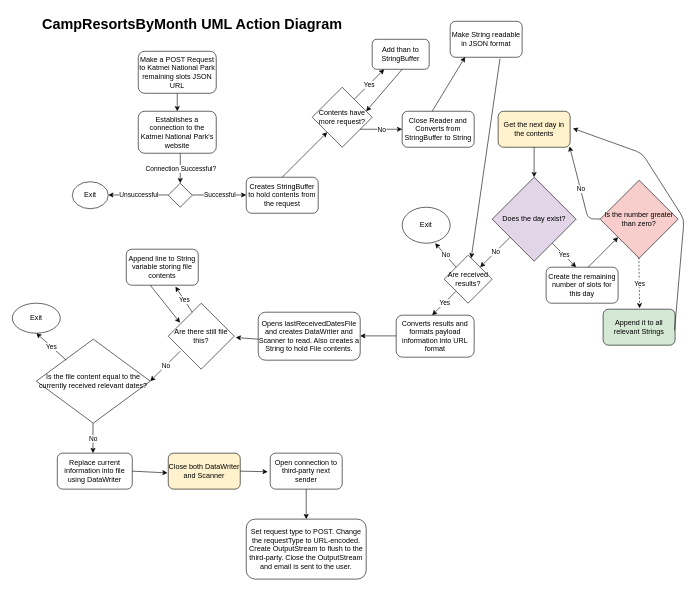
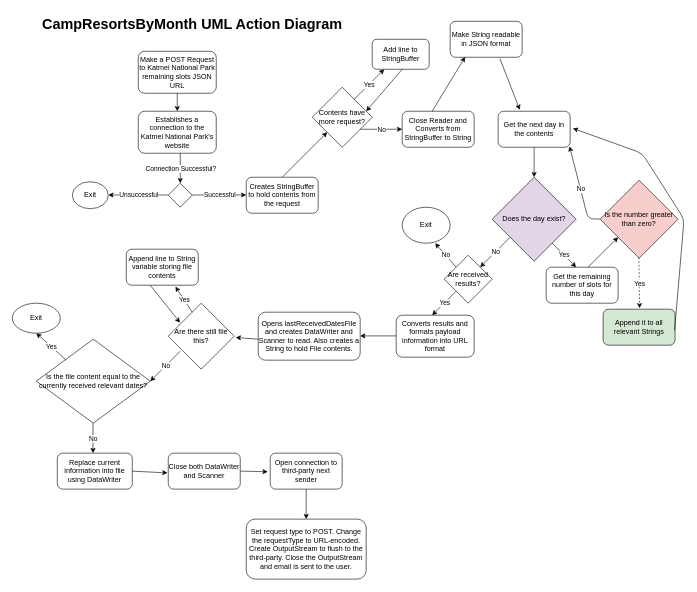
node "Add than to StringBuffer": label "Add than to StringBuffer" -> "Add line to StringBuffer"
node "Get the next day in the contents": fillcolor #fff2cc -> #ffffff
edge "Make String readable in JSON format" -> "Are received results?": now "Make String readable in JSON format" -> "Get the next day in the contents"
node "Create the remaining number of slots for this day": label "Create the remaining number of slots for this day" -> "Get the remaining number of slots for this day"
node "Close both DataWriter and Scanner": fillcolor #fff2cc -> #ffffff
